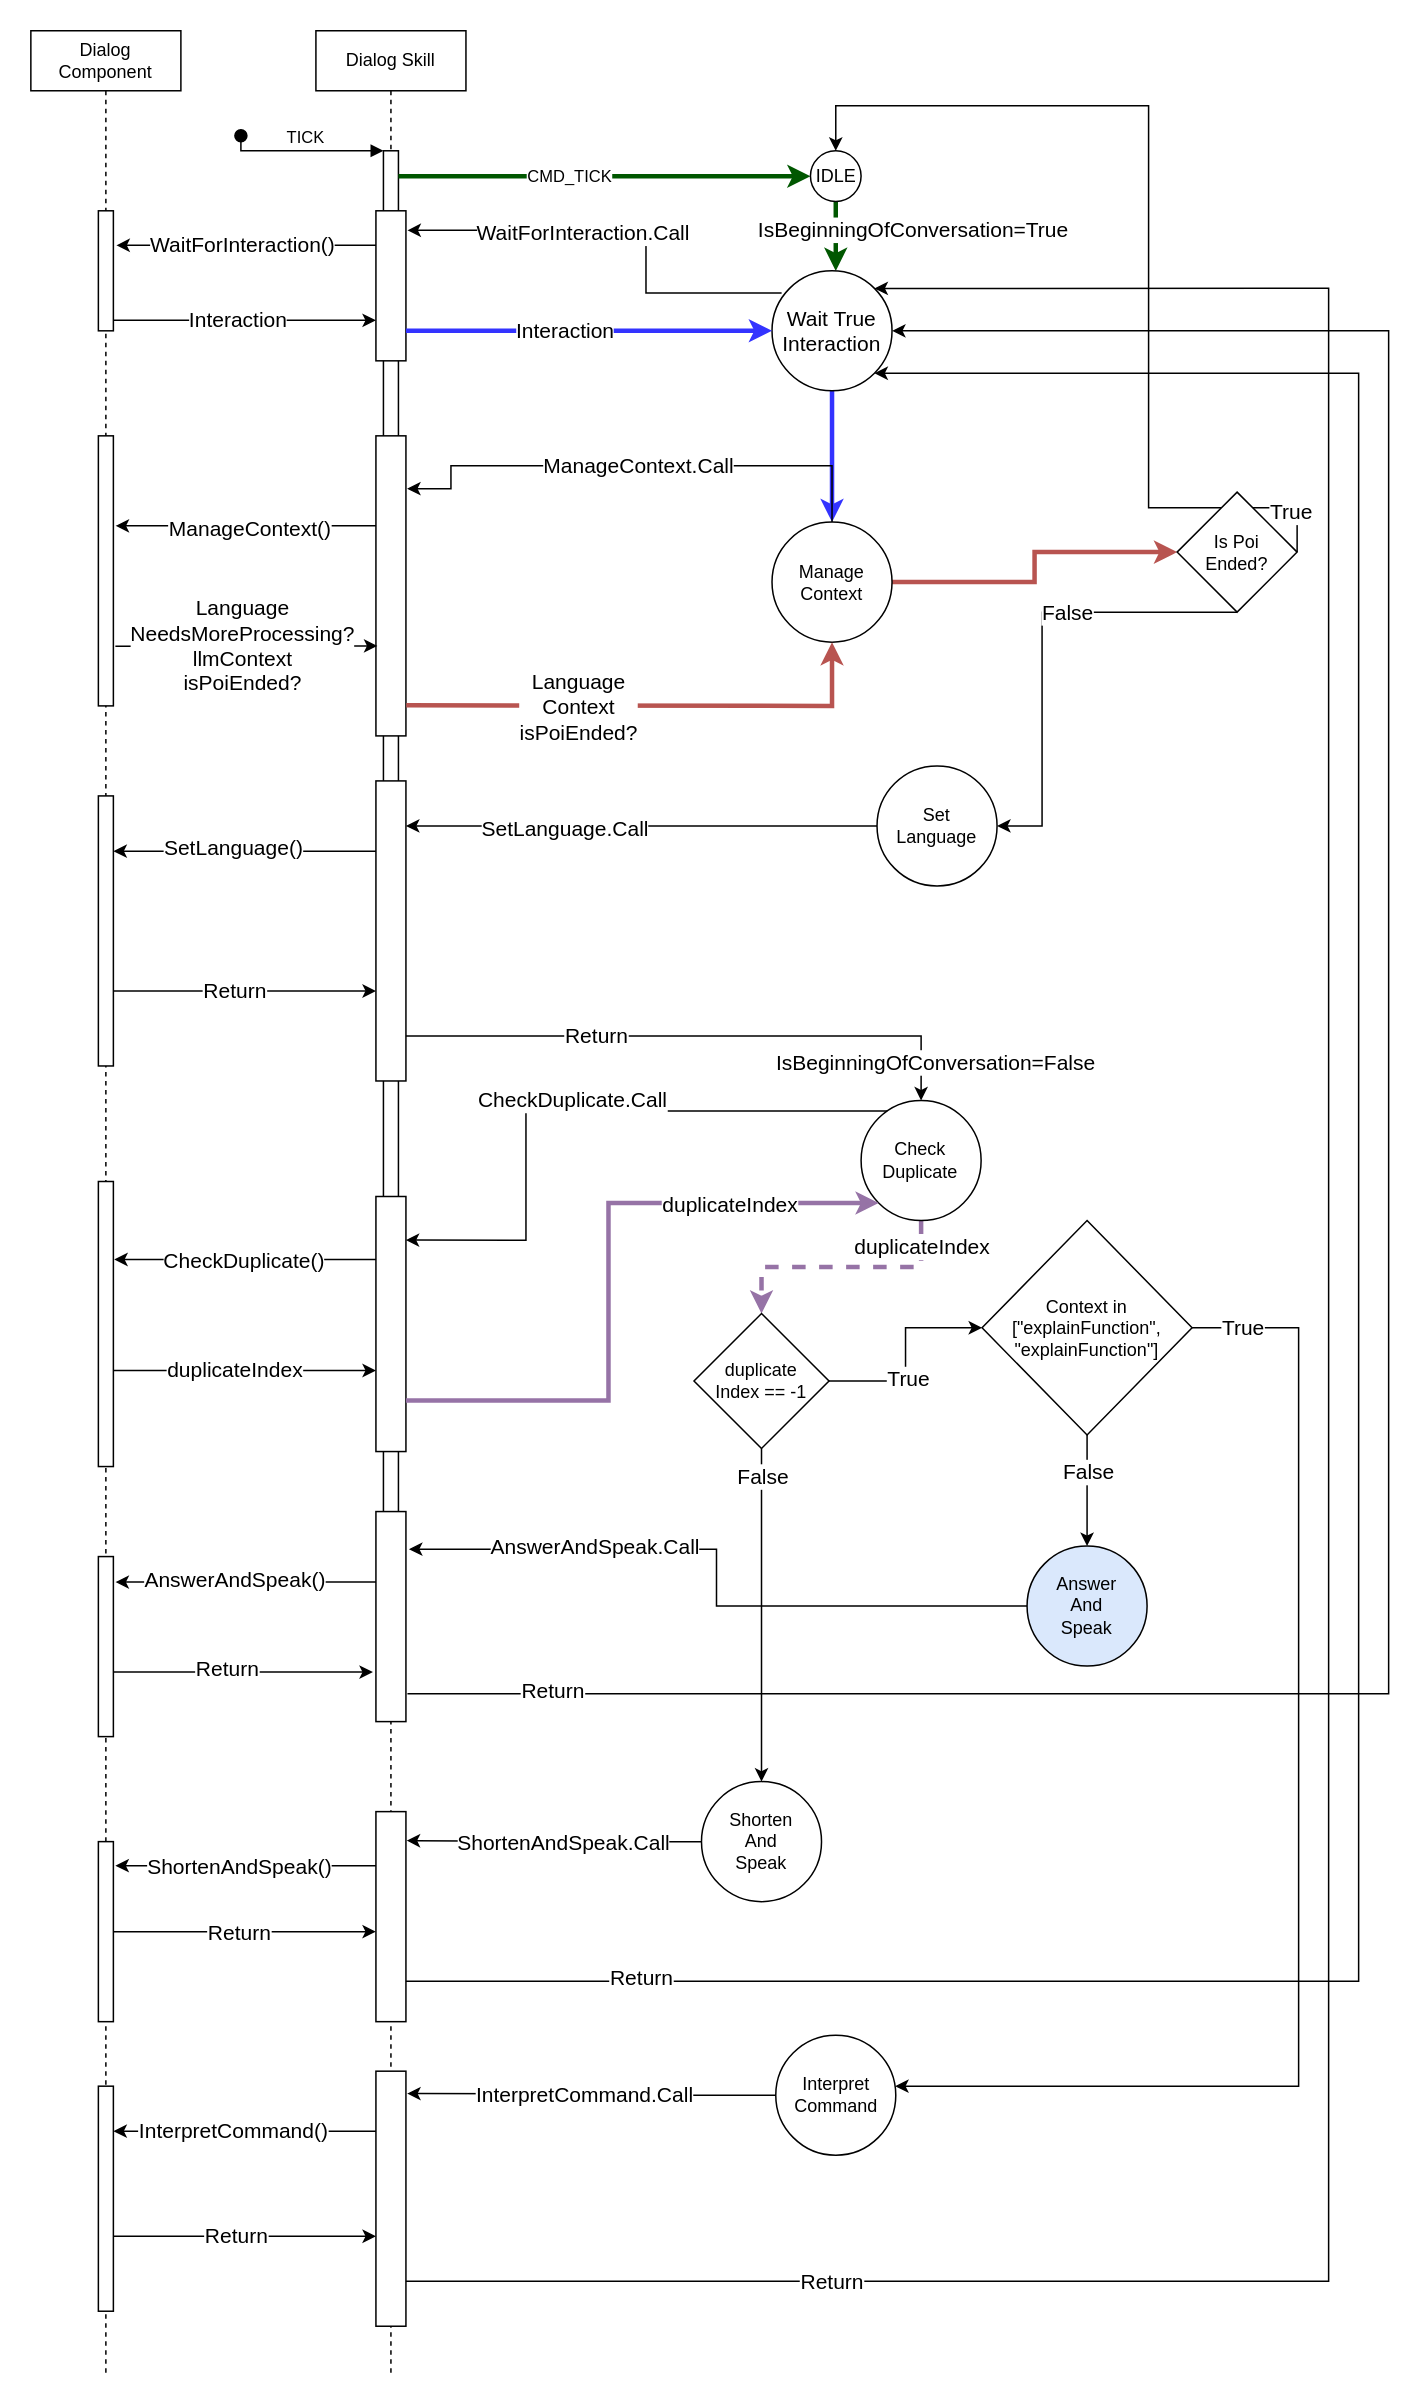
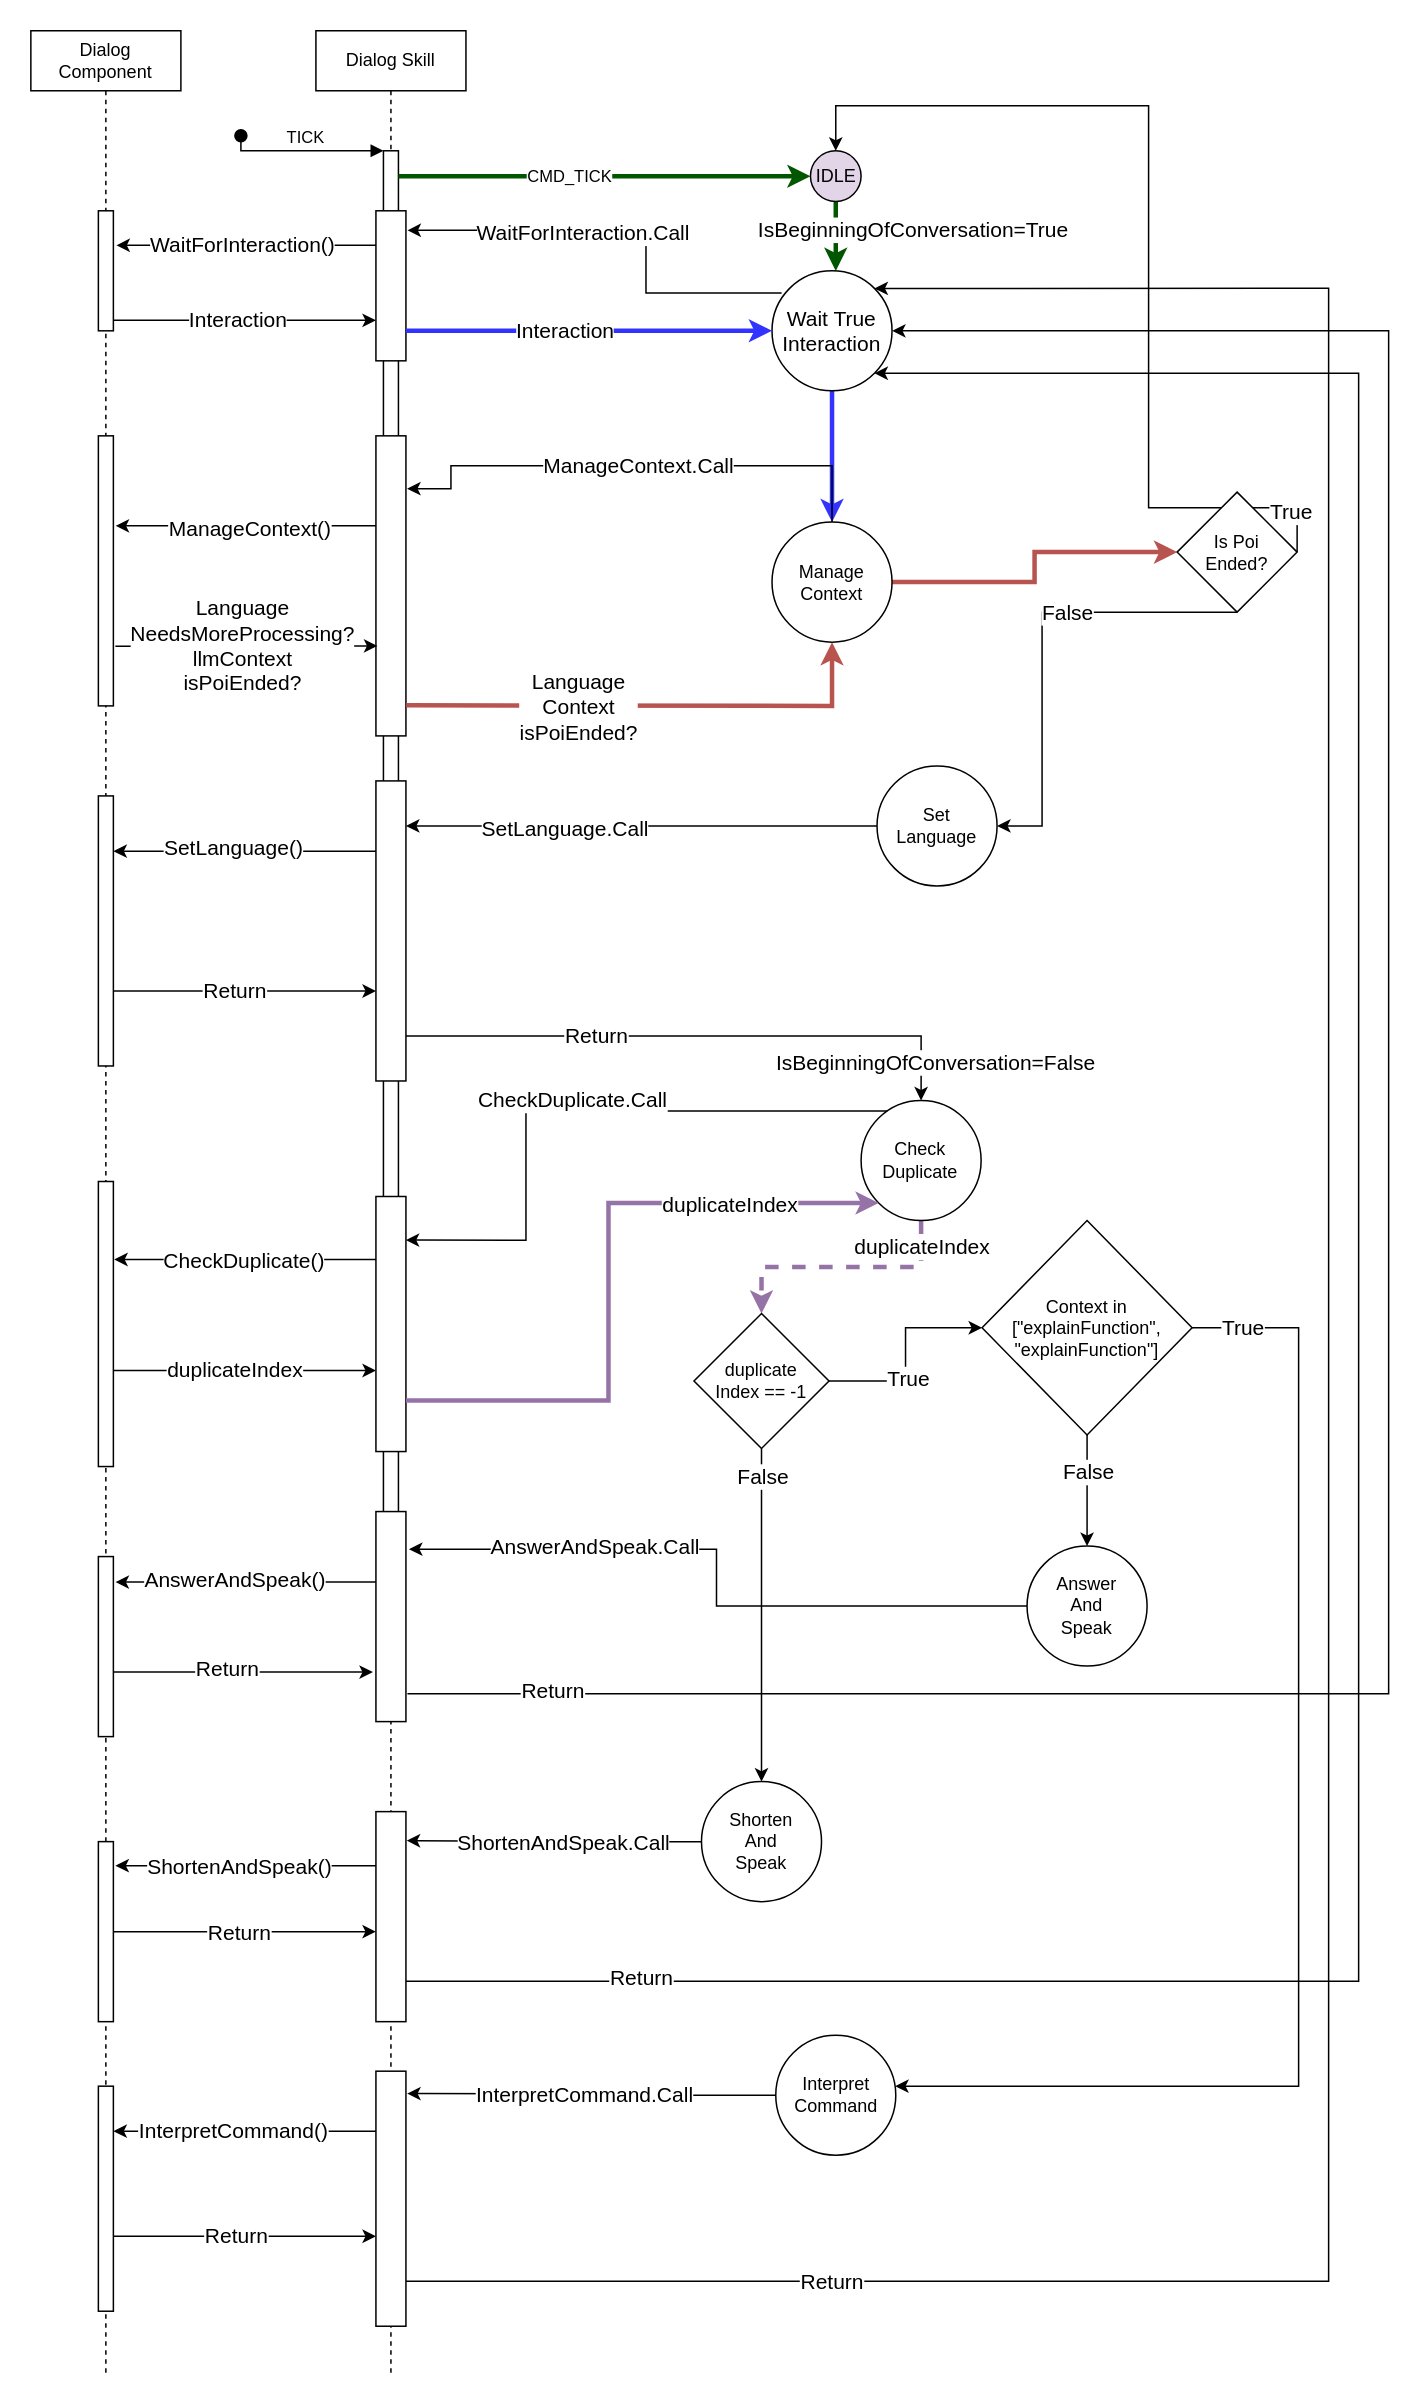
node "IDLE": fillcolor #ffffff -> #e1d5e7
node "Answer And Speak": fillcolor #dae8fc -> #ffffff
